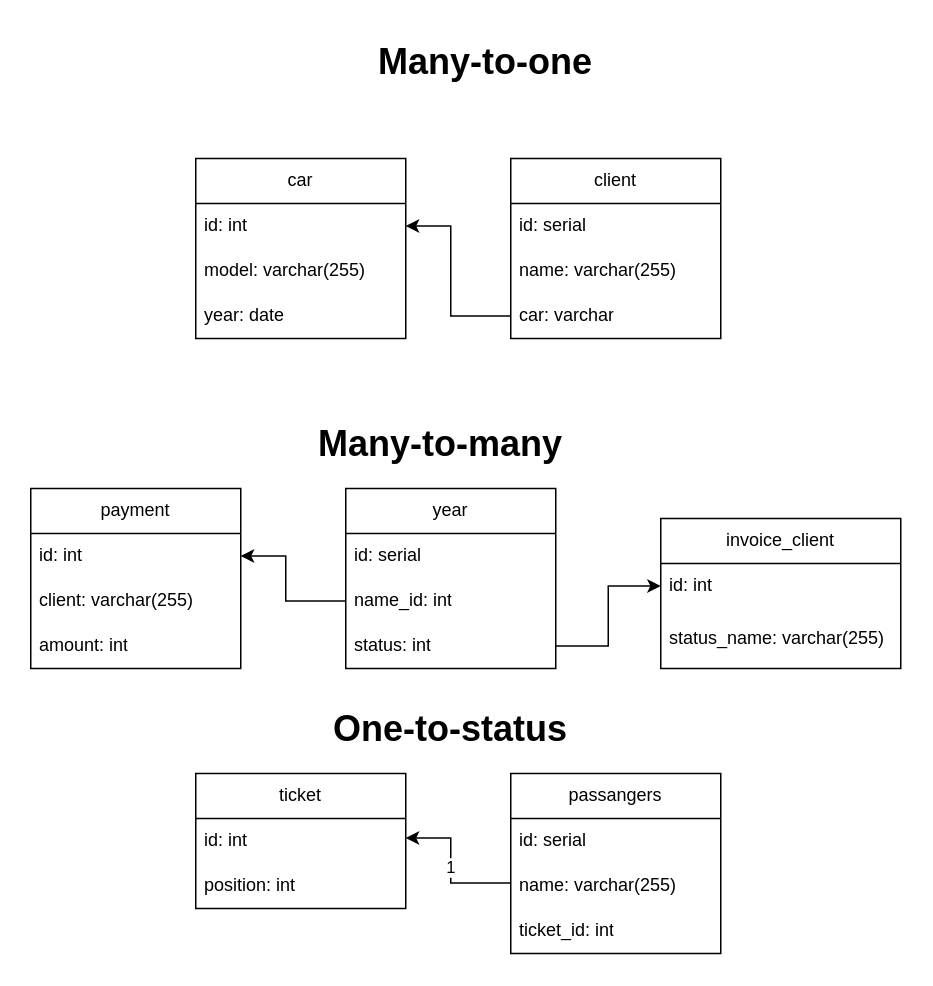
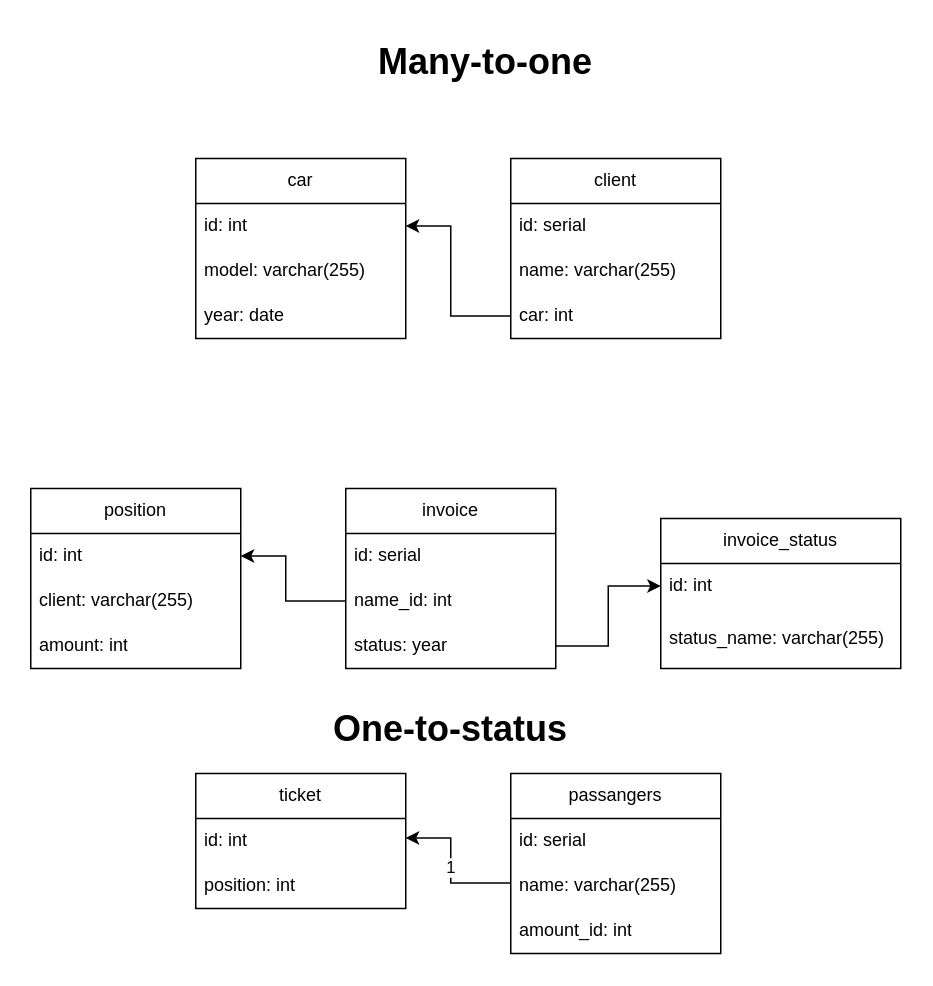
node "car: varchar": label "car: varchar" -> "car: int"
node "Many-to-many": removed
node "payment": label "payment" -> "position"
node "year": label "year" -> "invoice"
node "invoice_client": label "invoice_client" -> "invoice_status"
node "status: int": label "status: int" -> "status: year"
node "ticket_id: int": label "ticket_id: int" -> "amount_id: int"
